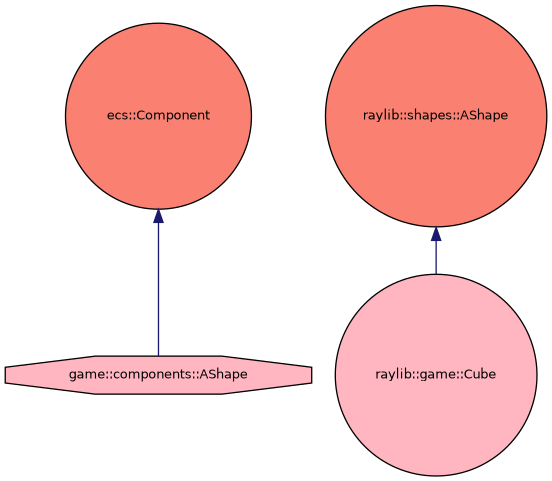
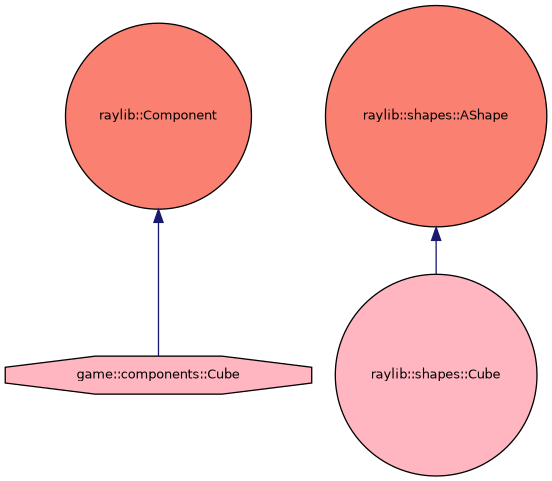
node "ecs::Component": label "ecs::Component" -> "raylib::Component"
node "game::components::AShape": label "game::components::AShape" -> "game::components::Cube"
node "raylib::game::Cube": label "raylib::game::Cube" -> "raylib::shapes::Cube"
